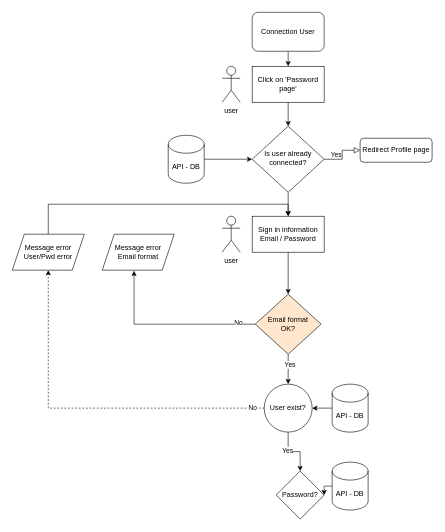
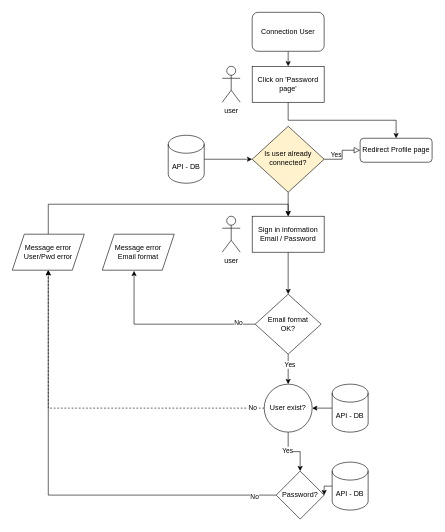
edge "Click on 'Password page'" -> "Is user already connected?": now "Click on 'Password page'" -> "Redirect Profile page"
node "Is user already connected?": fillcolor #ffffff -> #fff2cc
node "Email format OK?": fillcolor #ffe6cc -> #ffffff
edge "Password?" -> "Message error User/Pwd error": added, label "No"
